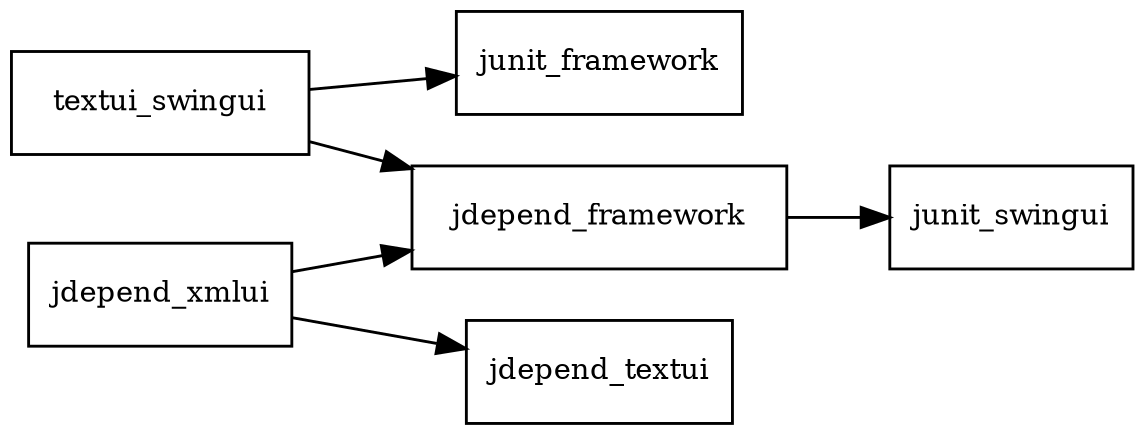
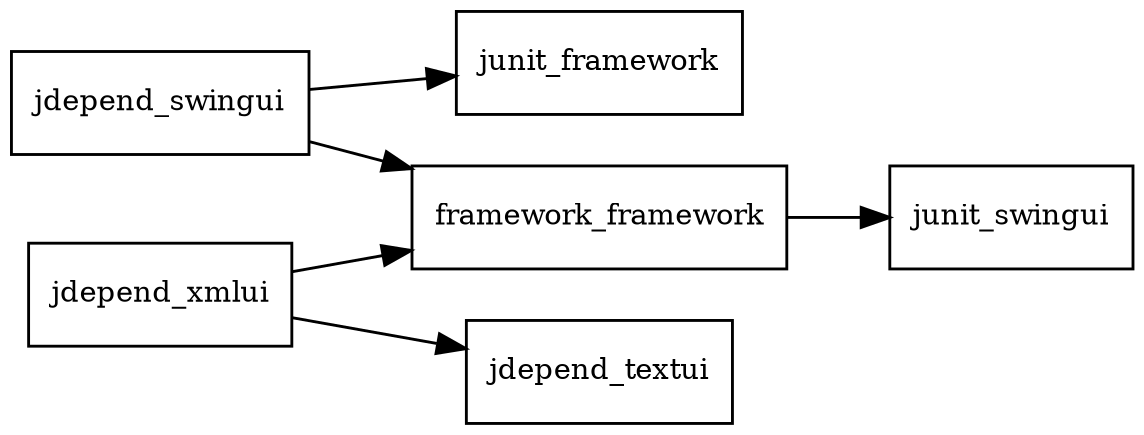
node "textui_swingui": label "textui_swingui" -> "jdepend_swingui"
node "jdepend_framework": label "jdepend_framework" -> "framework_framework"
